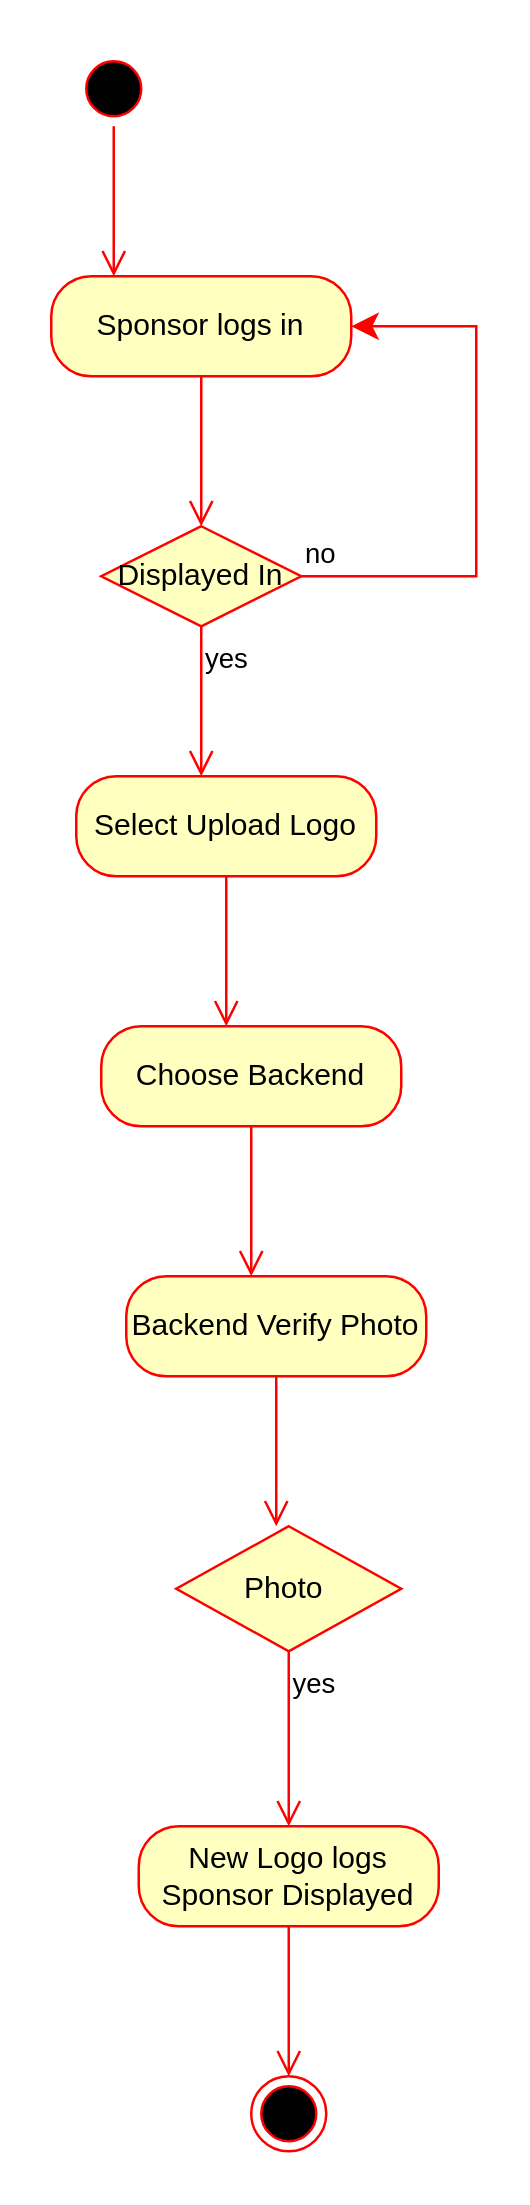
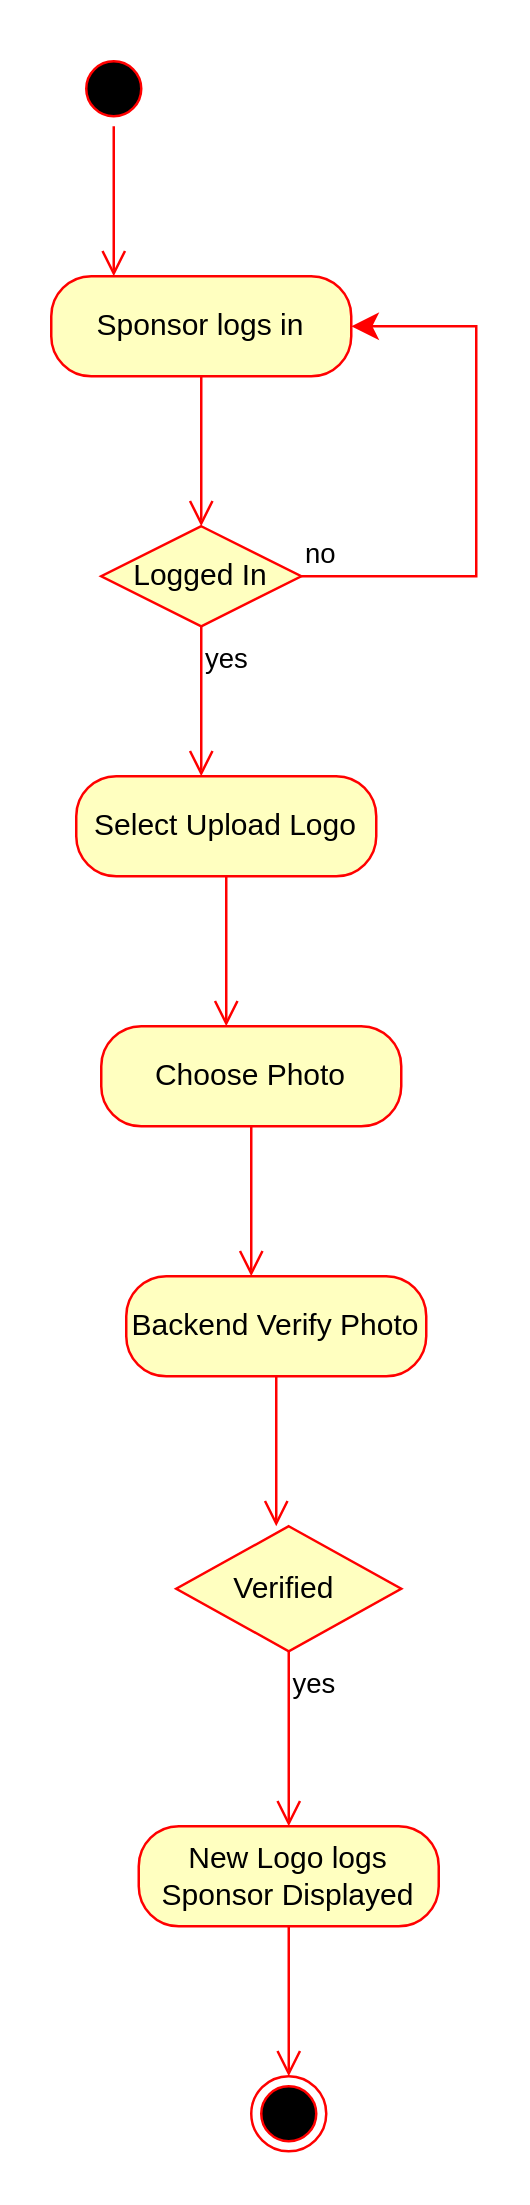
node "Displayed In": label "Displayed In" -> "Logged In"
node "Choose Backend": label "Choose Backend" -> "Choose Photo"
node "Photo": label "Photo" -> "Verified"
